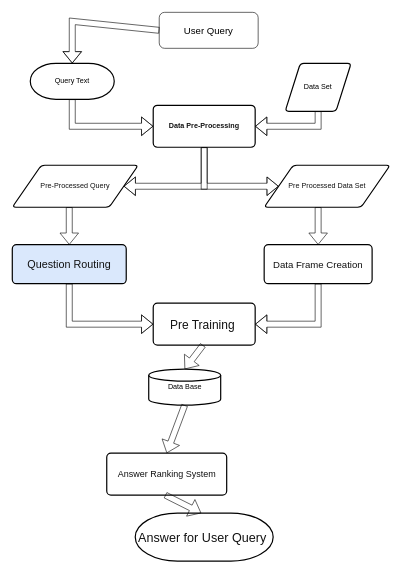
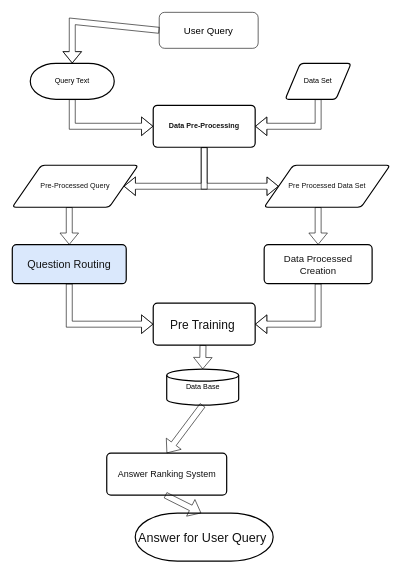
node "Data Set": size 66x48 -> 66x36
node "Data Frame Creation": label "Data Frame Creation" -> "Data Processed Creation"
node "Data Base": moved (185, 387) -> (203, 387)
